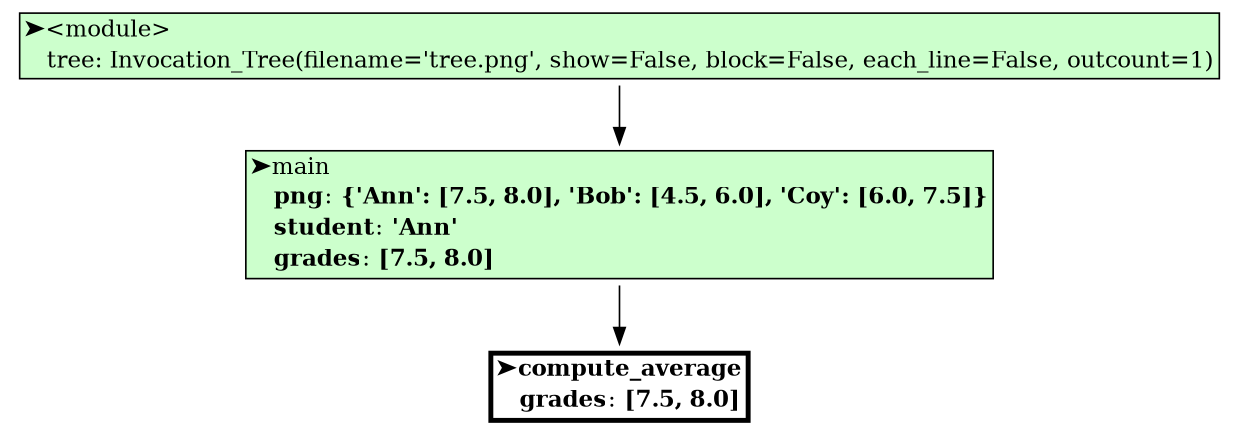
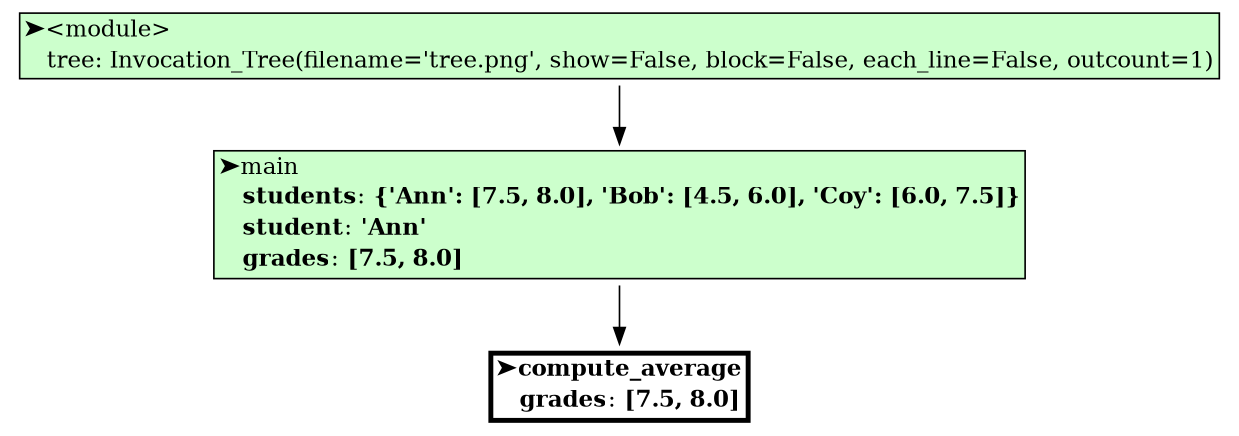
node "➤main": text "png" -> "students"
